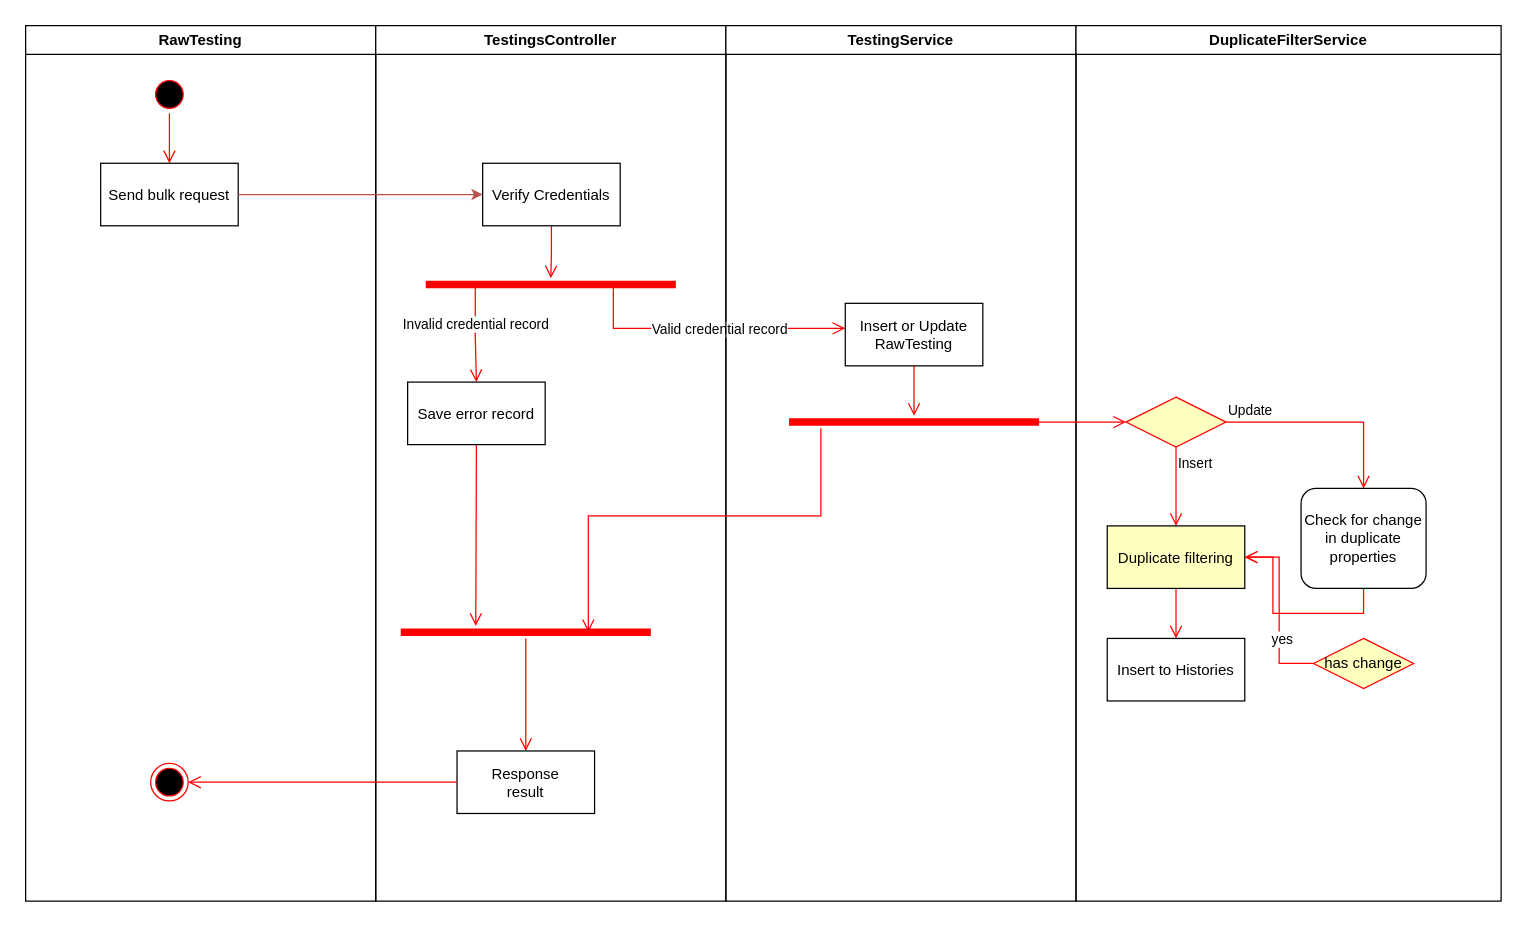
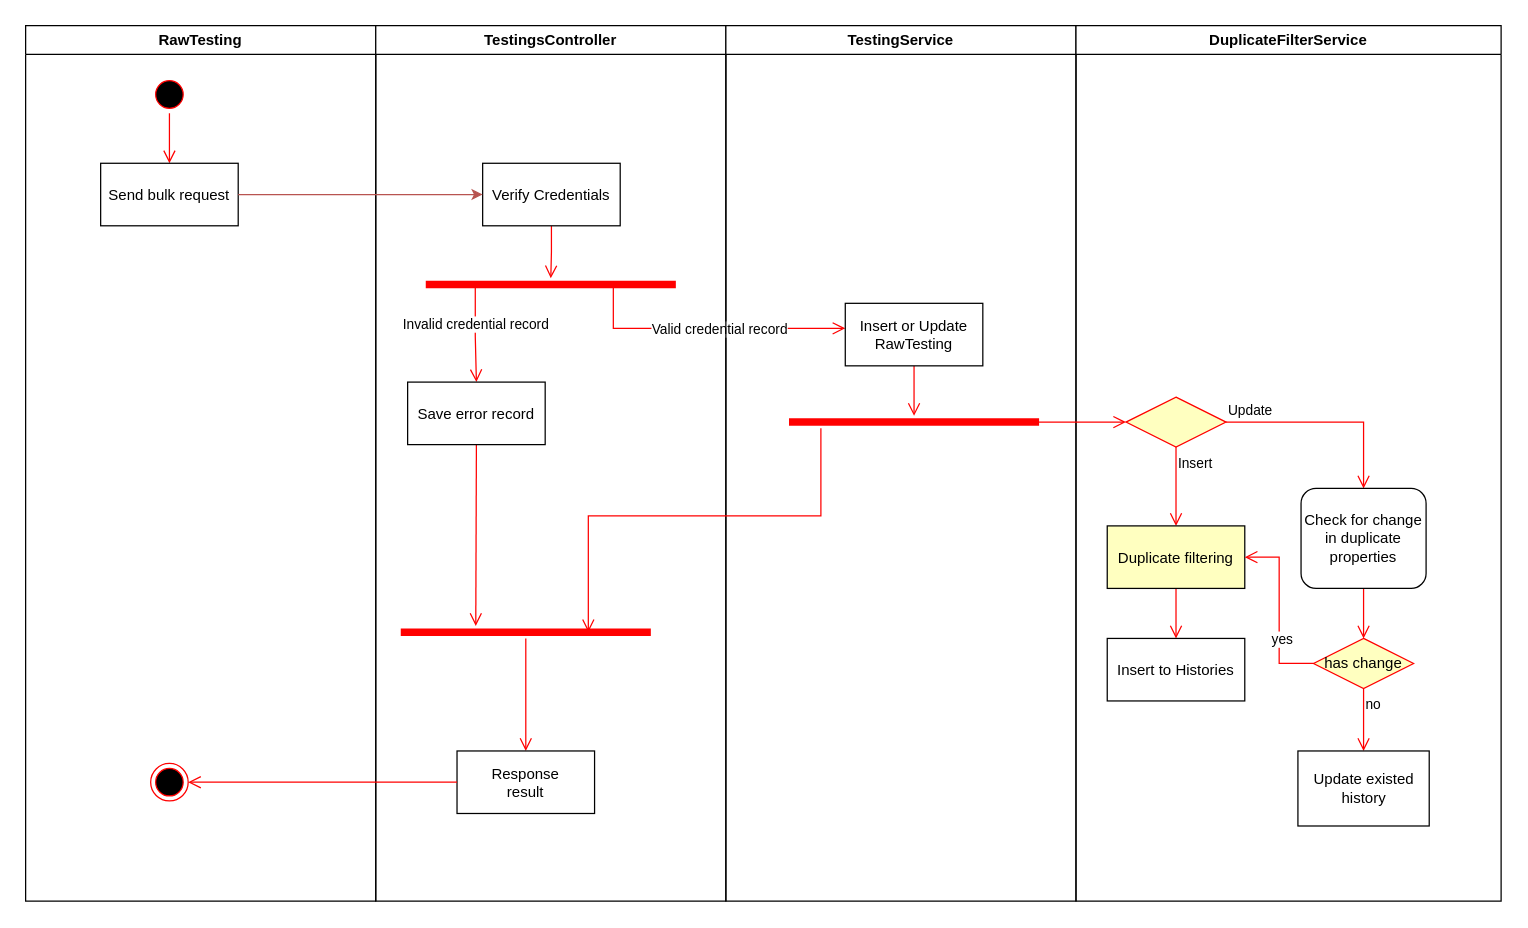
edge "Check for change in duplicate properties" -> "Duplicate filtering": now "Check for change in duplicate properties" -> "has change"
edge "has change" -> "Update existed history": added, label "no"
node "Update existed history": added
